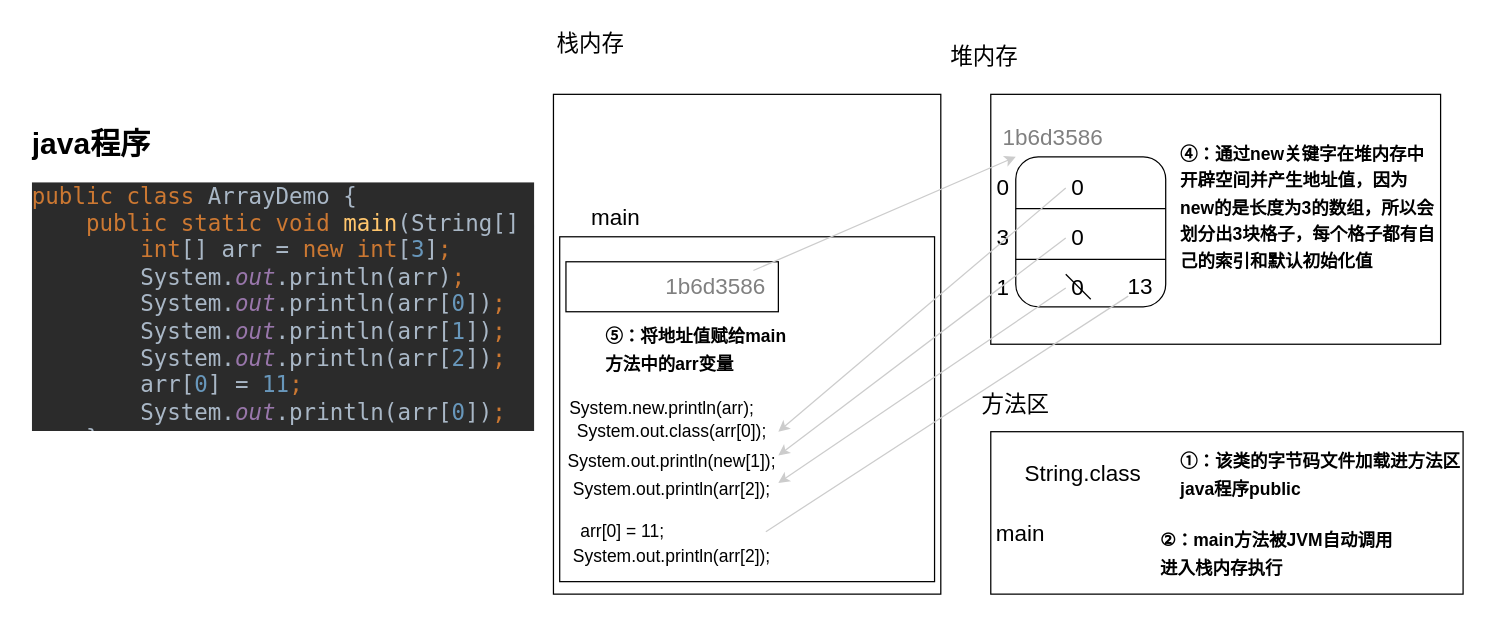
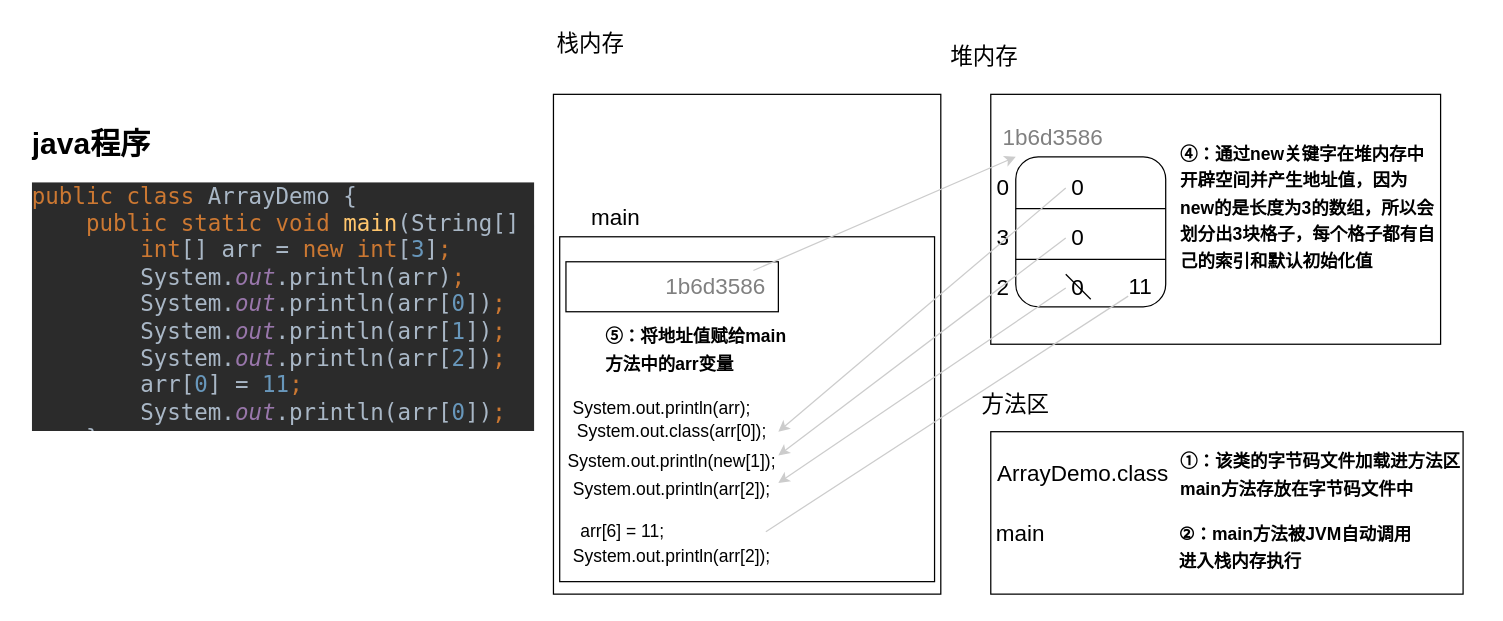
node "13": label "13" -> "11"
node "1": label "1" -> "2"
node "System.new.println(arr);": label "System.new.println(arr);" -> "System.out.println(arr);"
node "String.class": label "String.class" -> "ArrayDemo.class"
node "①：该类的字节码文件加载进方法区 java程序public": label "①：该类的字节码文件加载进方法区 java程序public" -> "①：该类的字节码文件加载进方法区 main方法存放在字节码文件中"
node "arr[0] = 11;": label "arr[0] = 11;" -> "arr[6] = 11;"
node "②：main方法被JVM自动调用 进入栈内存执行": moved (1277, 553) -> (1296, 547)
